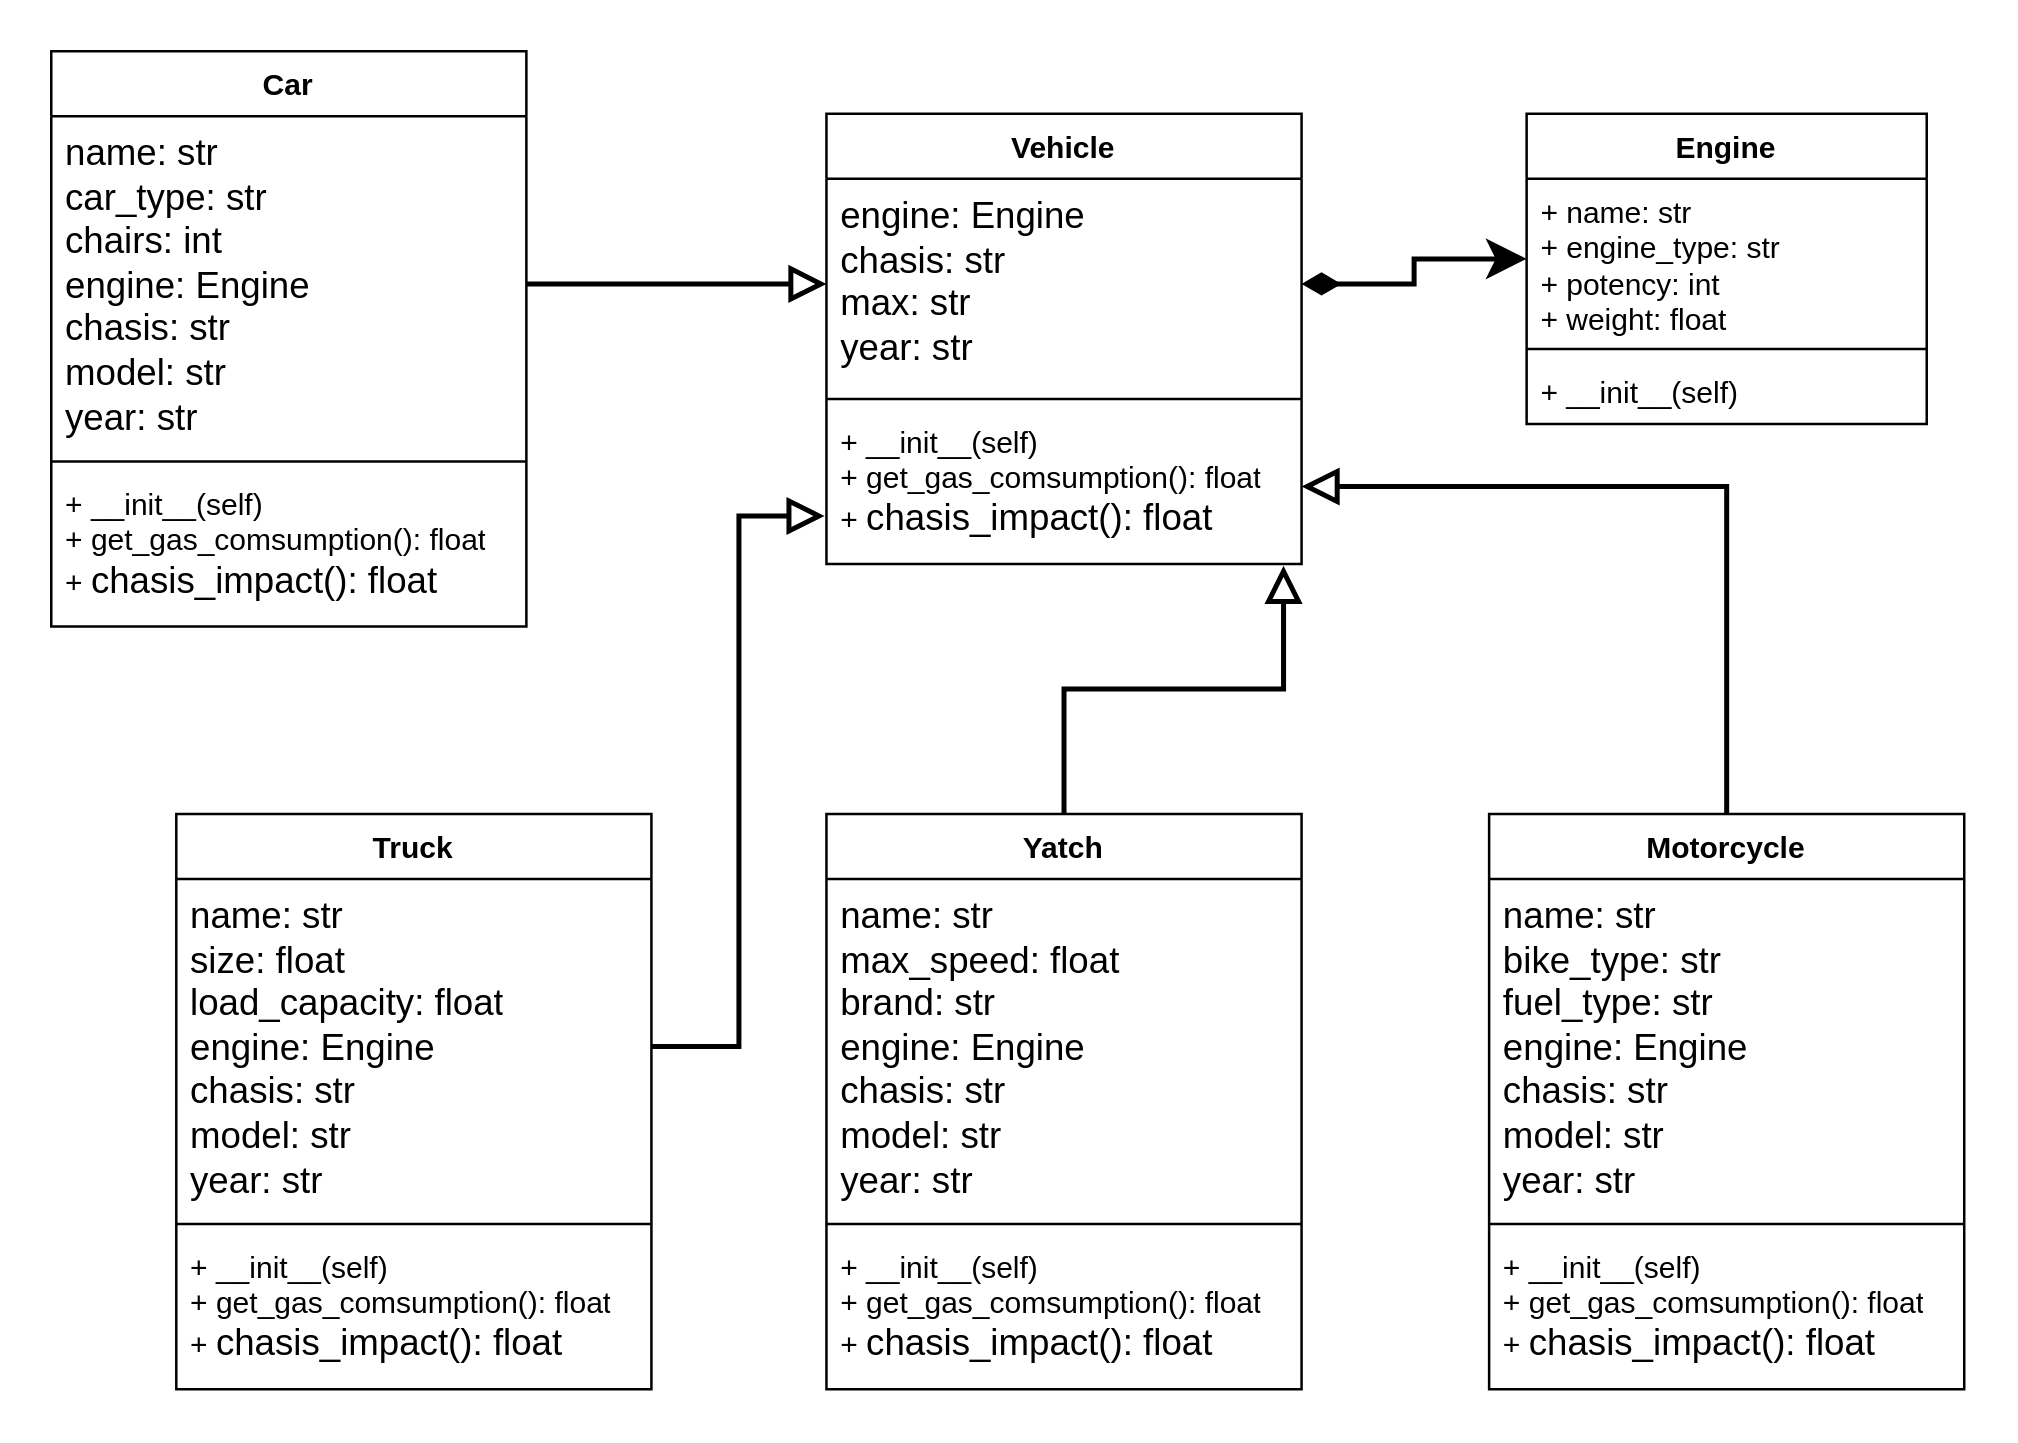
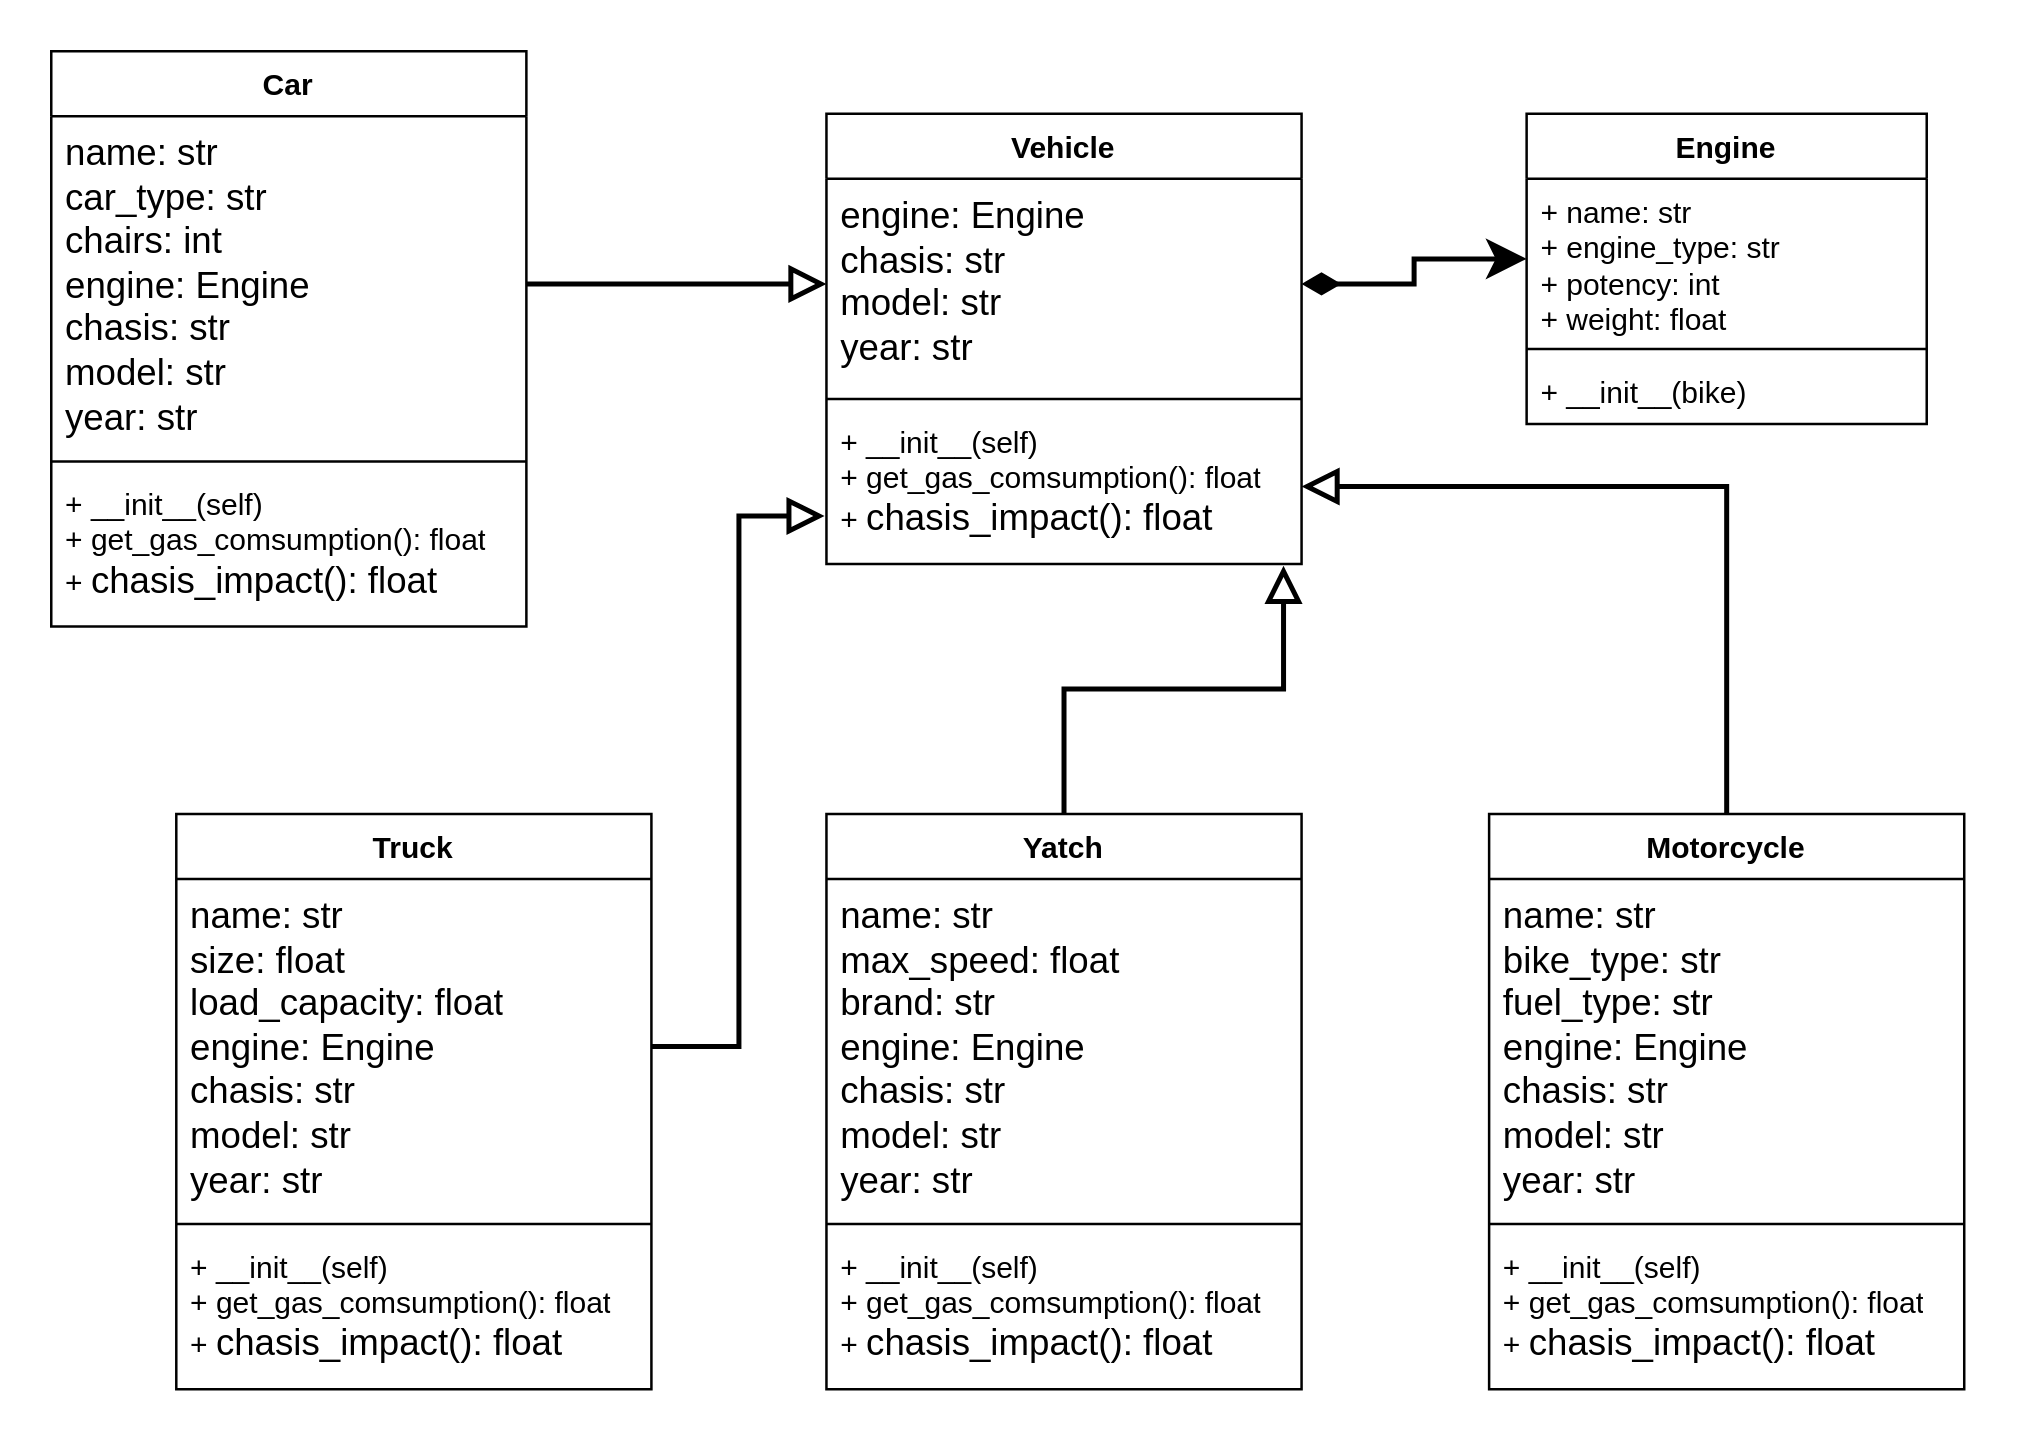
node "engine: Engine chasis: str max: str year: str": label "engine: Engine chasis: str max: str year: str" -> "engine: Engine chasis: str model: str year: str"
node "+ __init__(self)": label "+ __init__(self)" -> "+ __init__(bike)"
